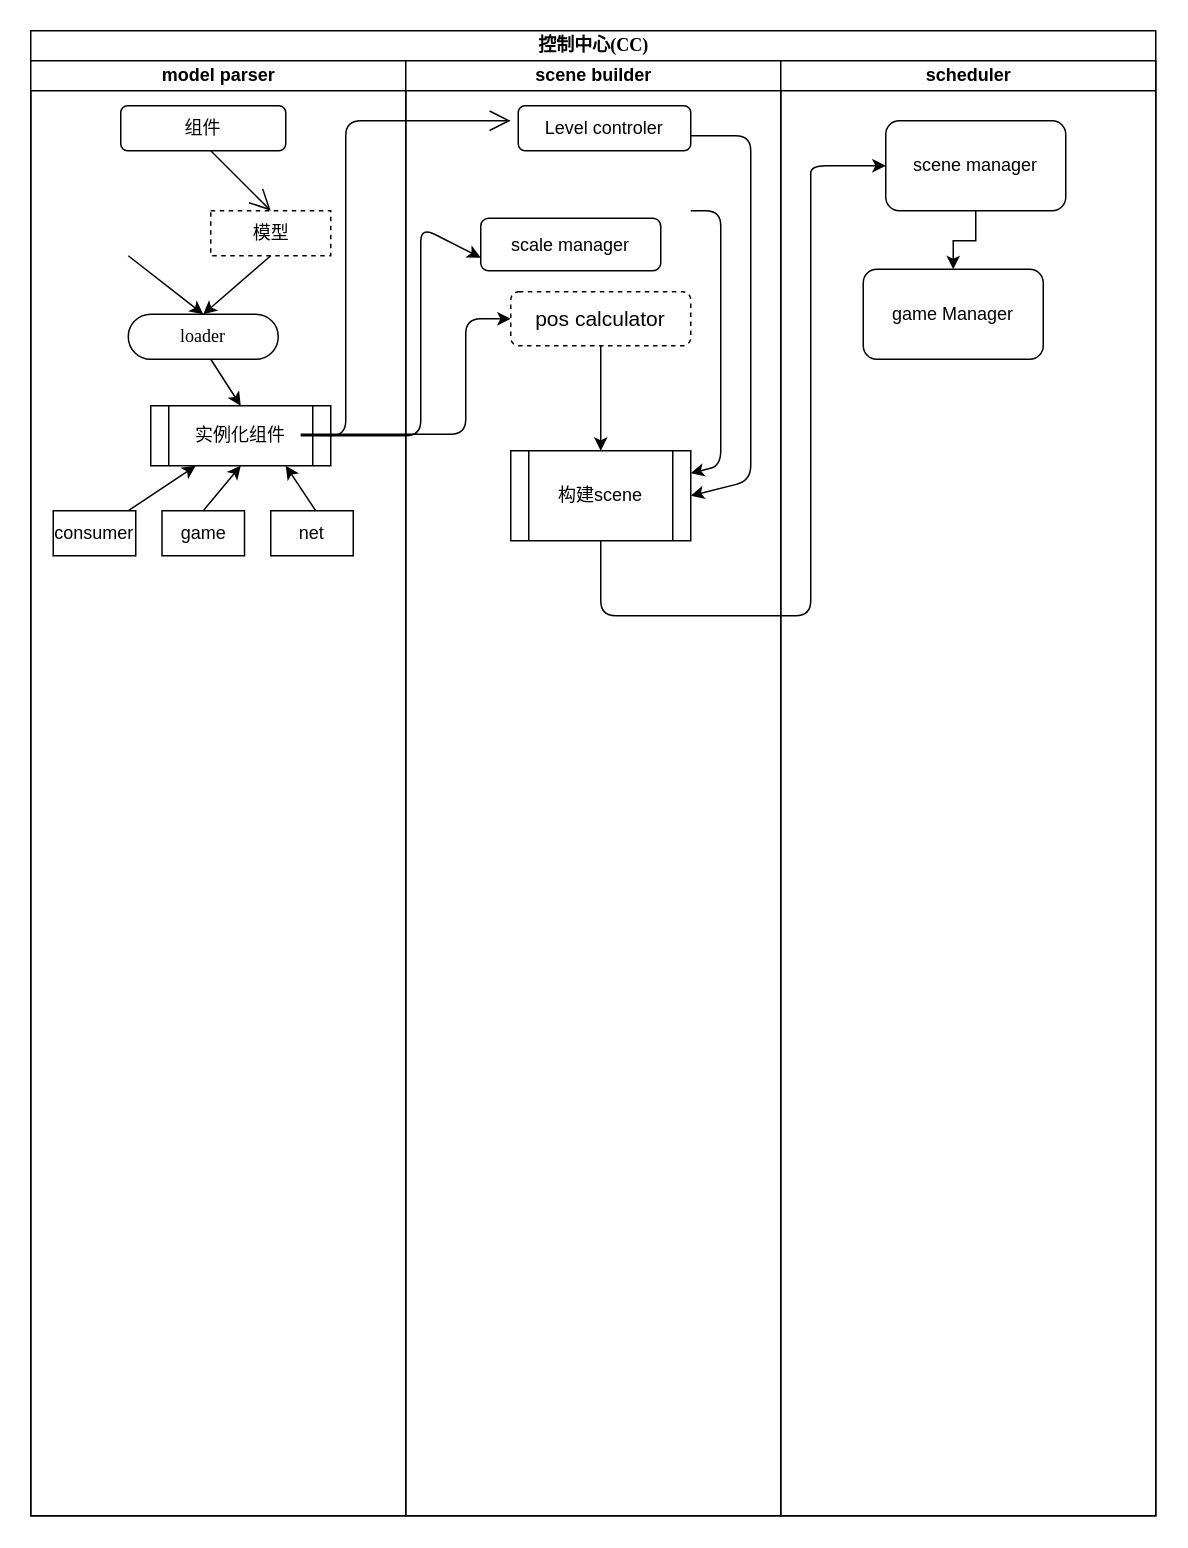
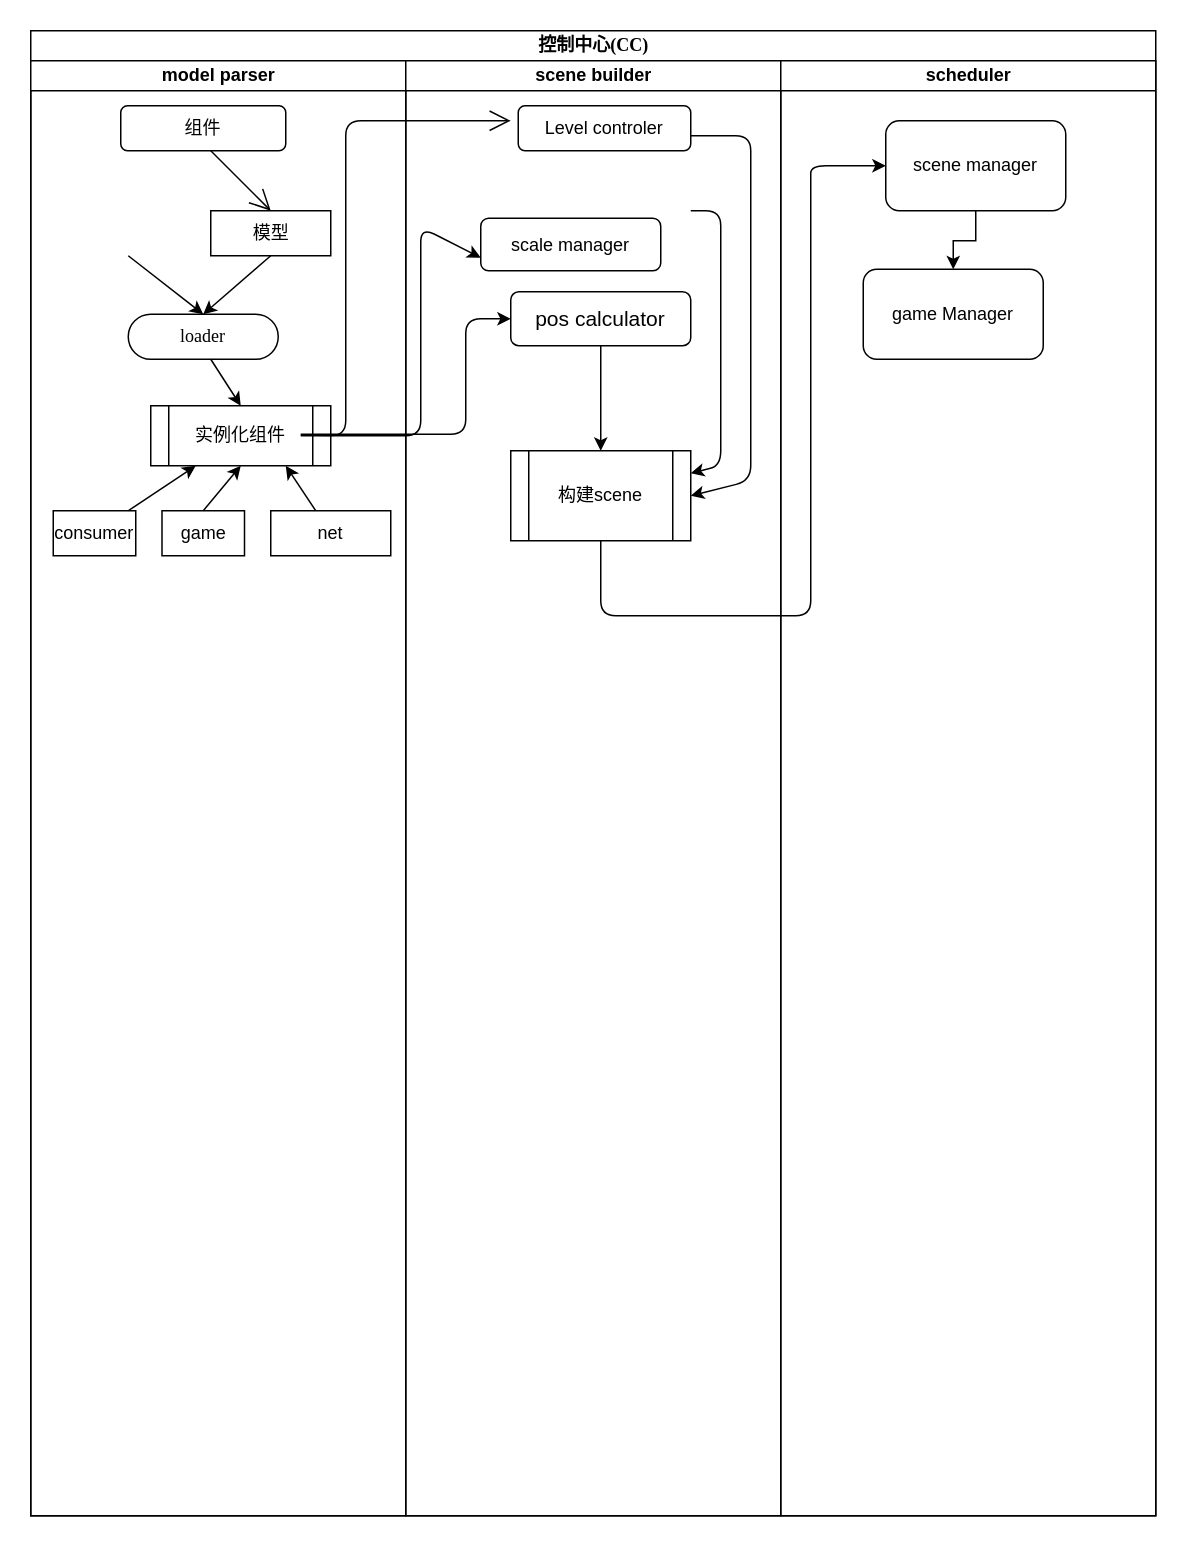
node "模型": style dashed -> solid
node "pos calculator": style dashed -> solid
node "net": size 83x45 -> 120x45
